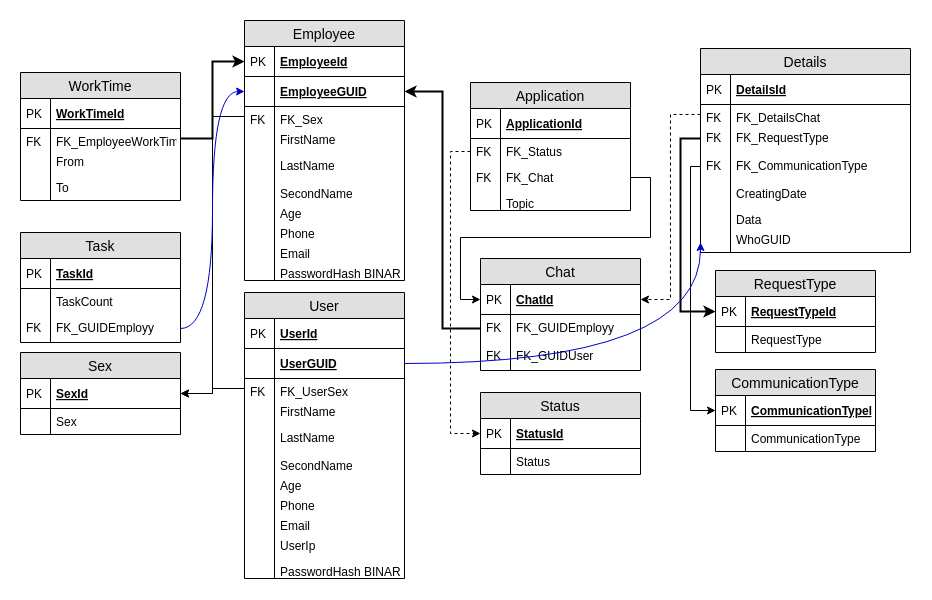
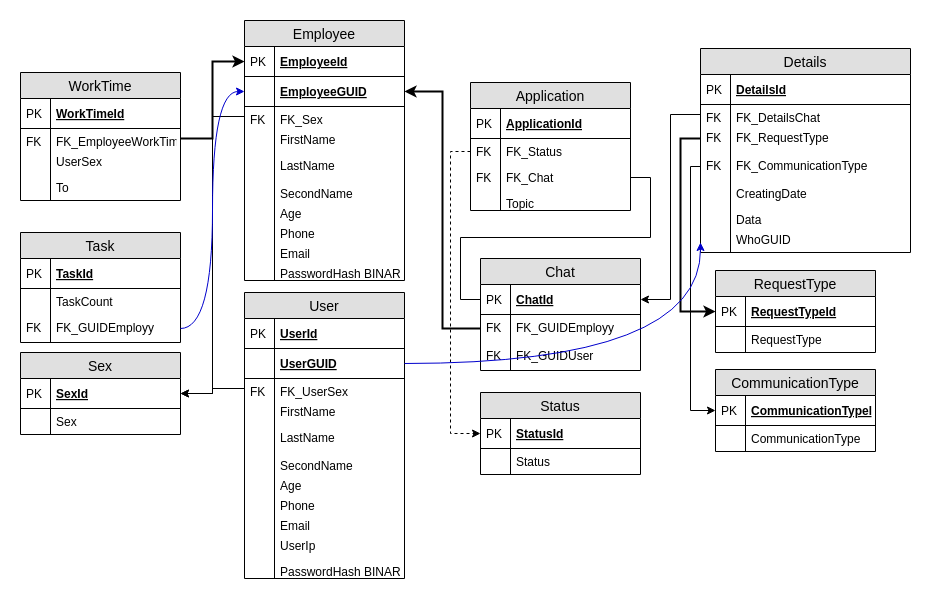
node "From": label "From" -> "UserSex"
edge "FK_DetailsChat" -> "ChatId": style dashed -> solid
edge "FK_Chat" -> "ChatId": arrowhead classic -> none
